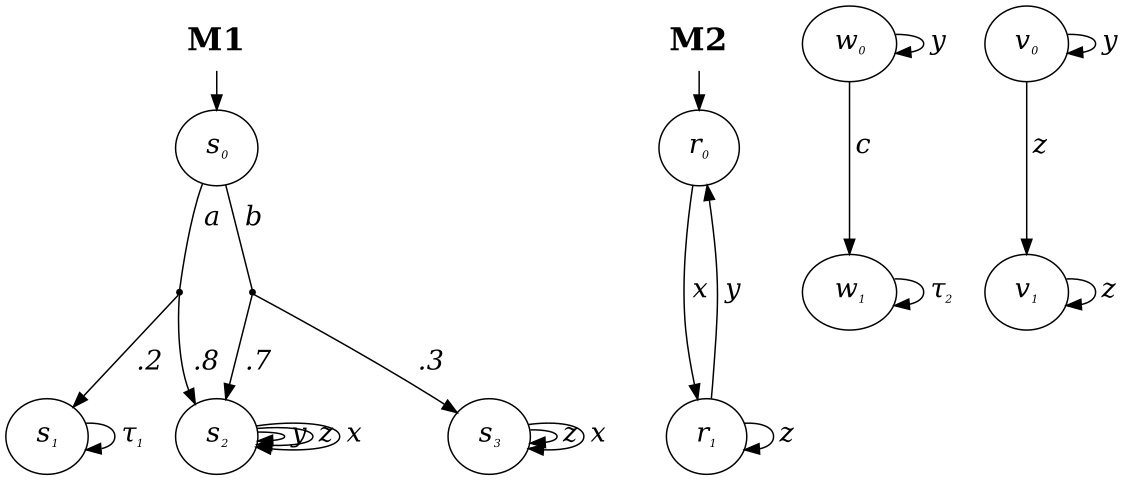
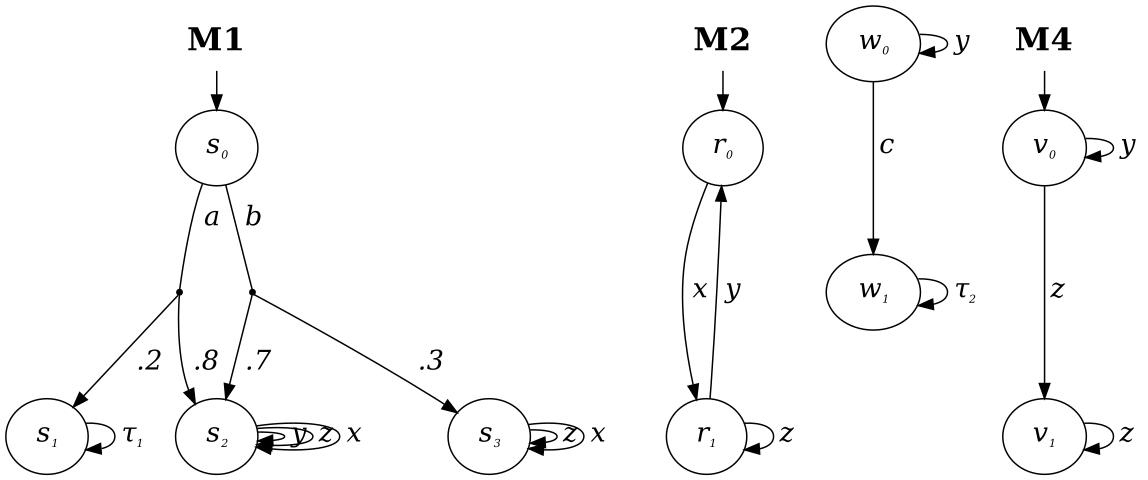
node "M4": added
